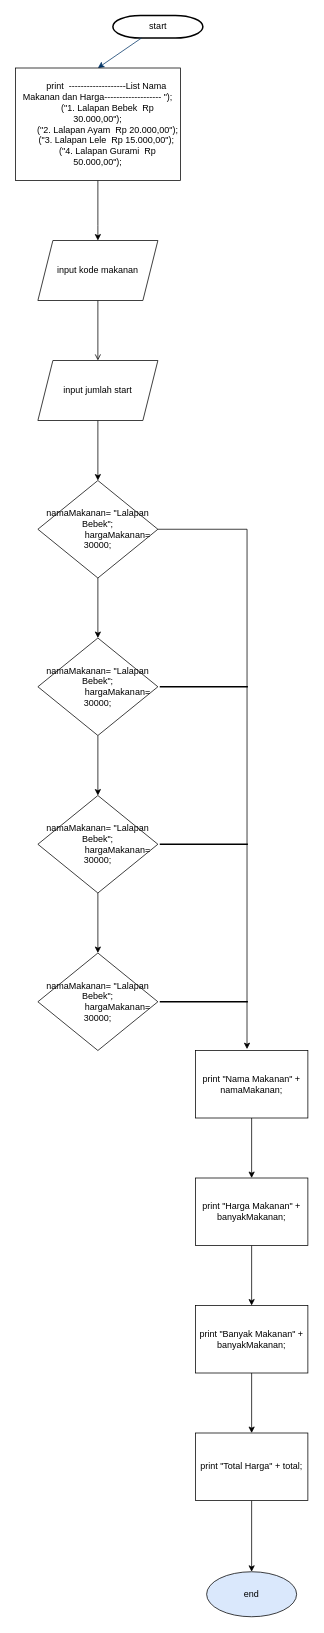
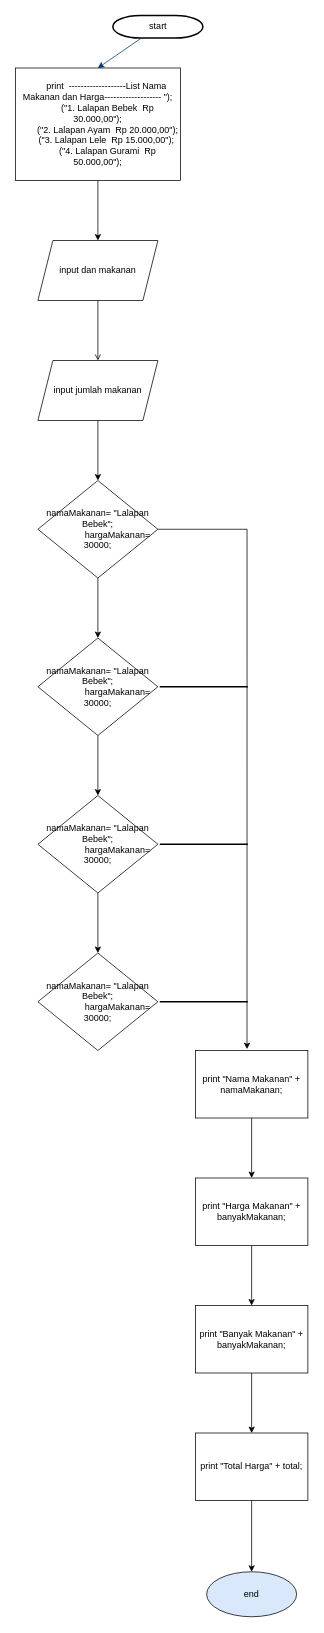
node "input kode makanan": label "input kode makanan" -> "input dan makanan"
node "input jumlah start": label "input jumlah start" -> "input jumlah makanan"
